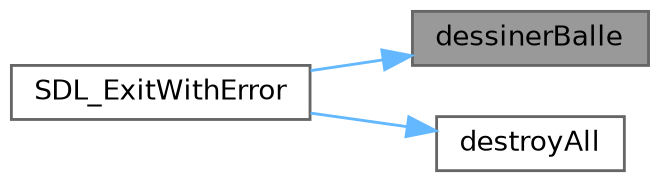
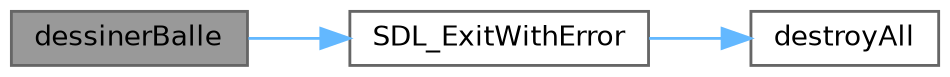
edge "SDL_ExitWithError" -> "dessinerBalle": reversed
